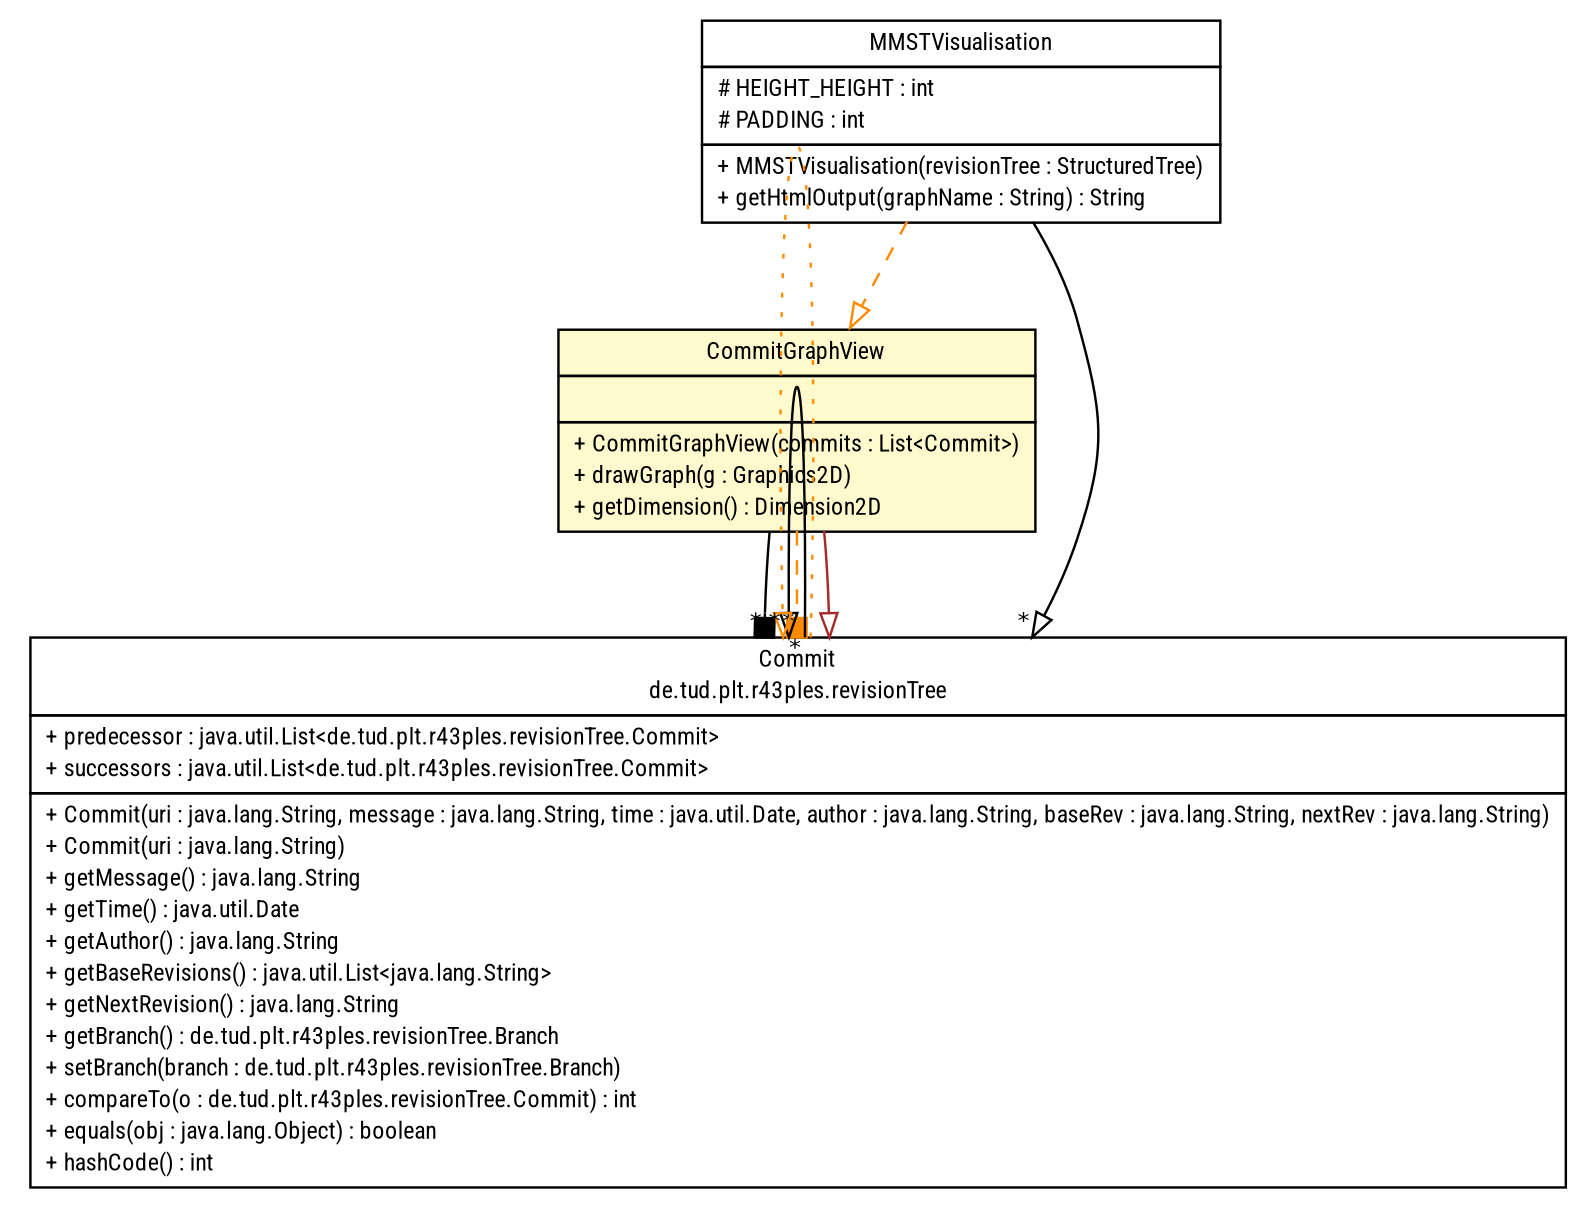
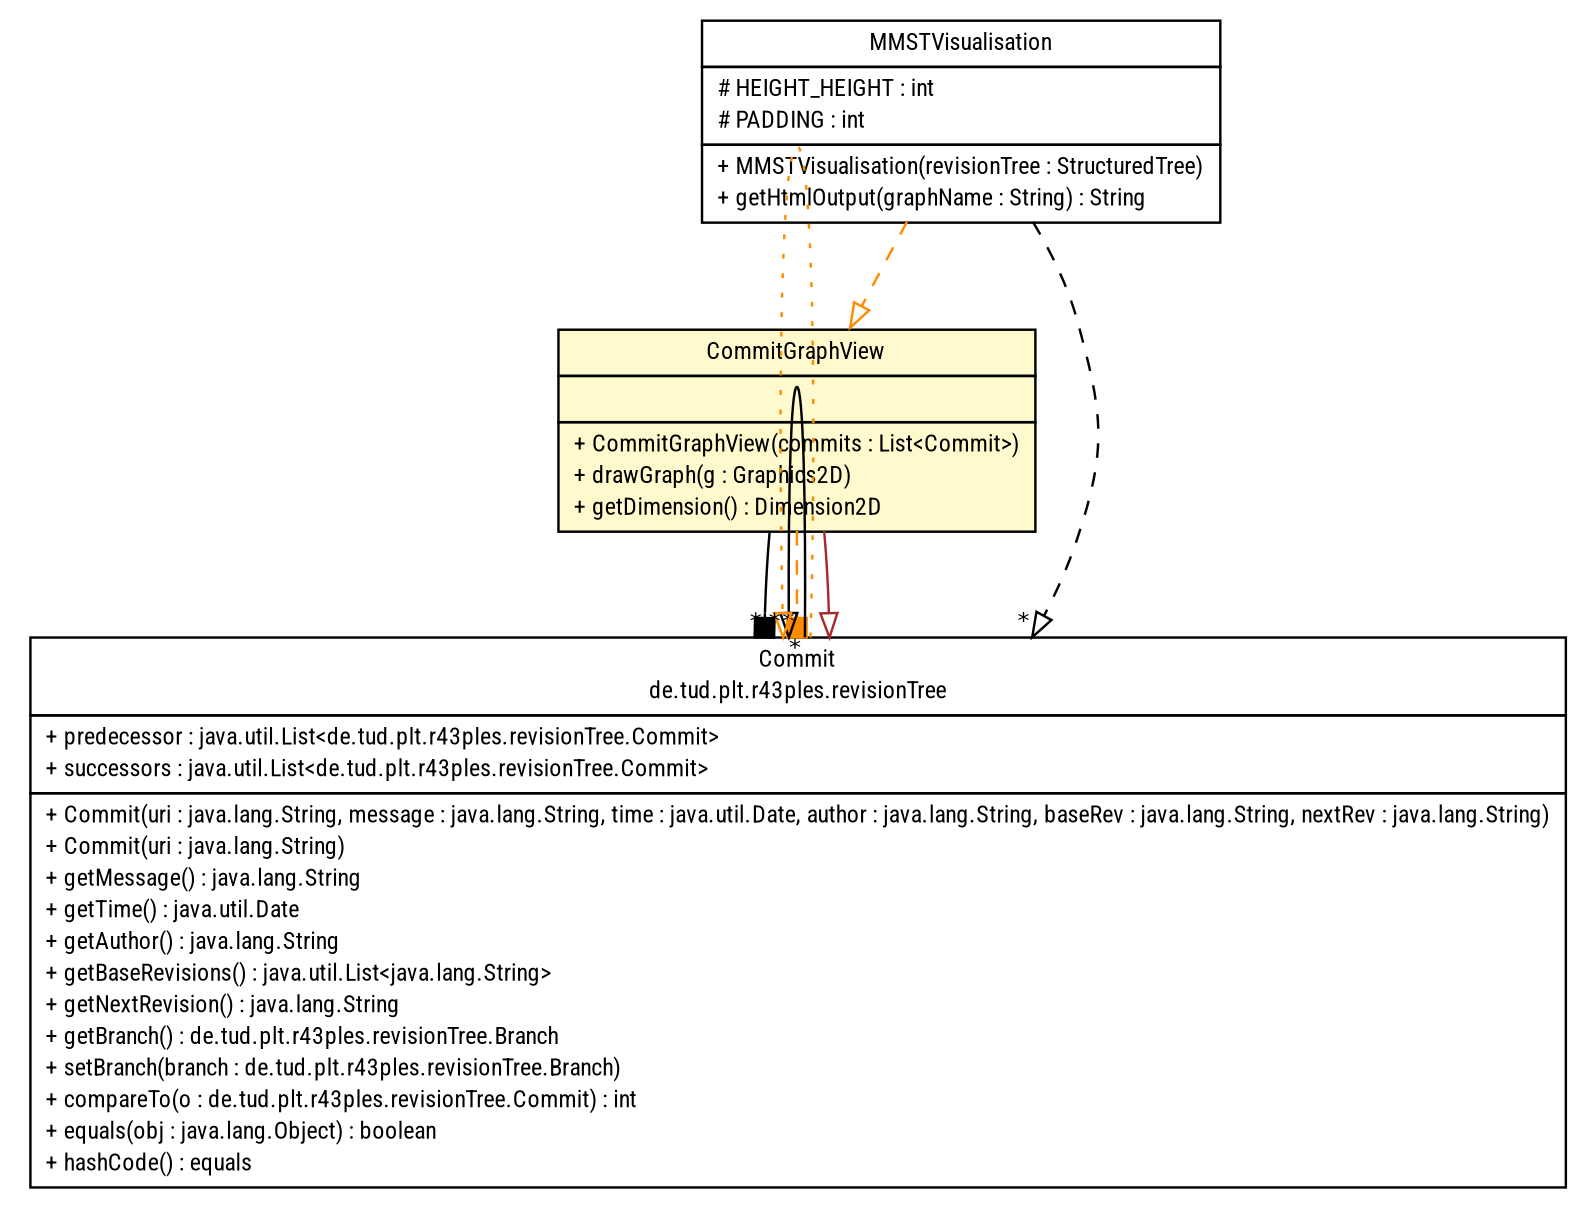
edge "MMSTVisualisation" -> "Commit": style solid -> dashed
node "Commit": text "+ hashCode() : int" -> "+ hashCode() : equals"
